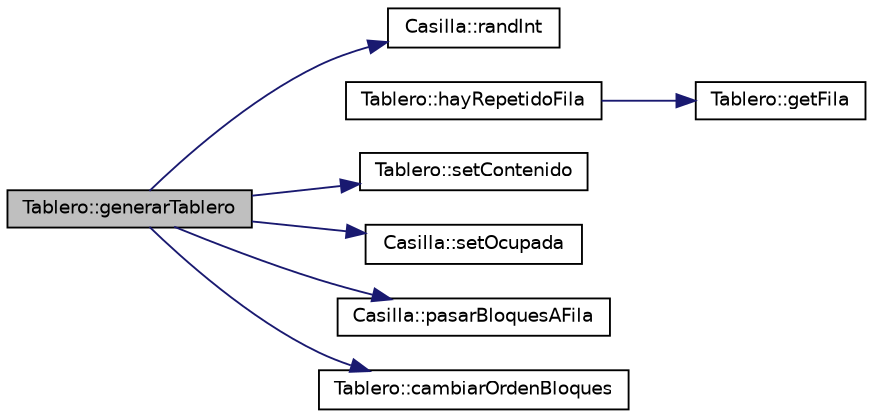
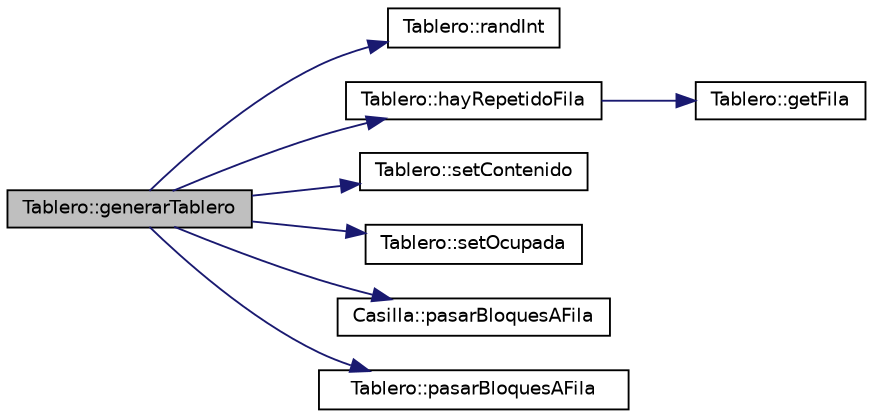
node "Casilla::randInt": label "Casilla::randInt" -> "Tablero::randInt"
edge "Tablero::generarTablero" -> "Tablero::hayRepetidoFila": added
node "Casilla::setOcupada": label "Casilla::setOcupada" -> "Tablero::setOcupada"
node "Tablero::cambiarOrdenBloques": label "Tablero::cambiarOrdenBloques" -> "Tablero::pasarBloquesAFila"
